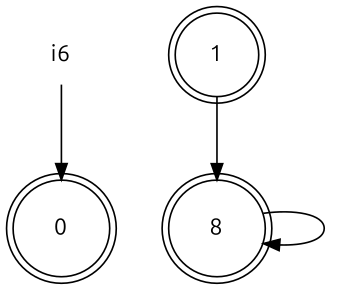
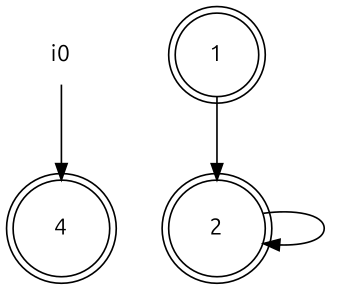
node "i6": label "i6" -> "i0"
node "0": label "0" -> "4"
node "8": label "8" -> "2"
